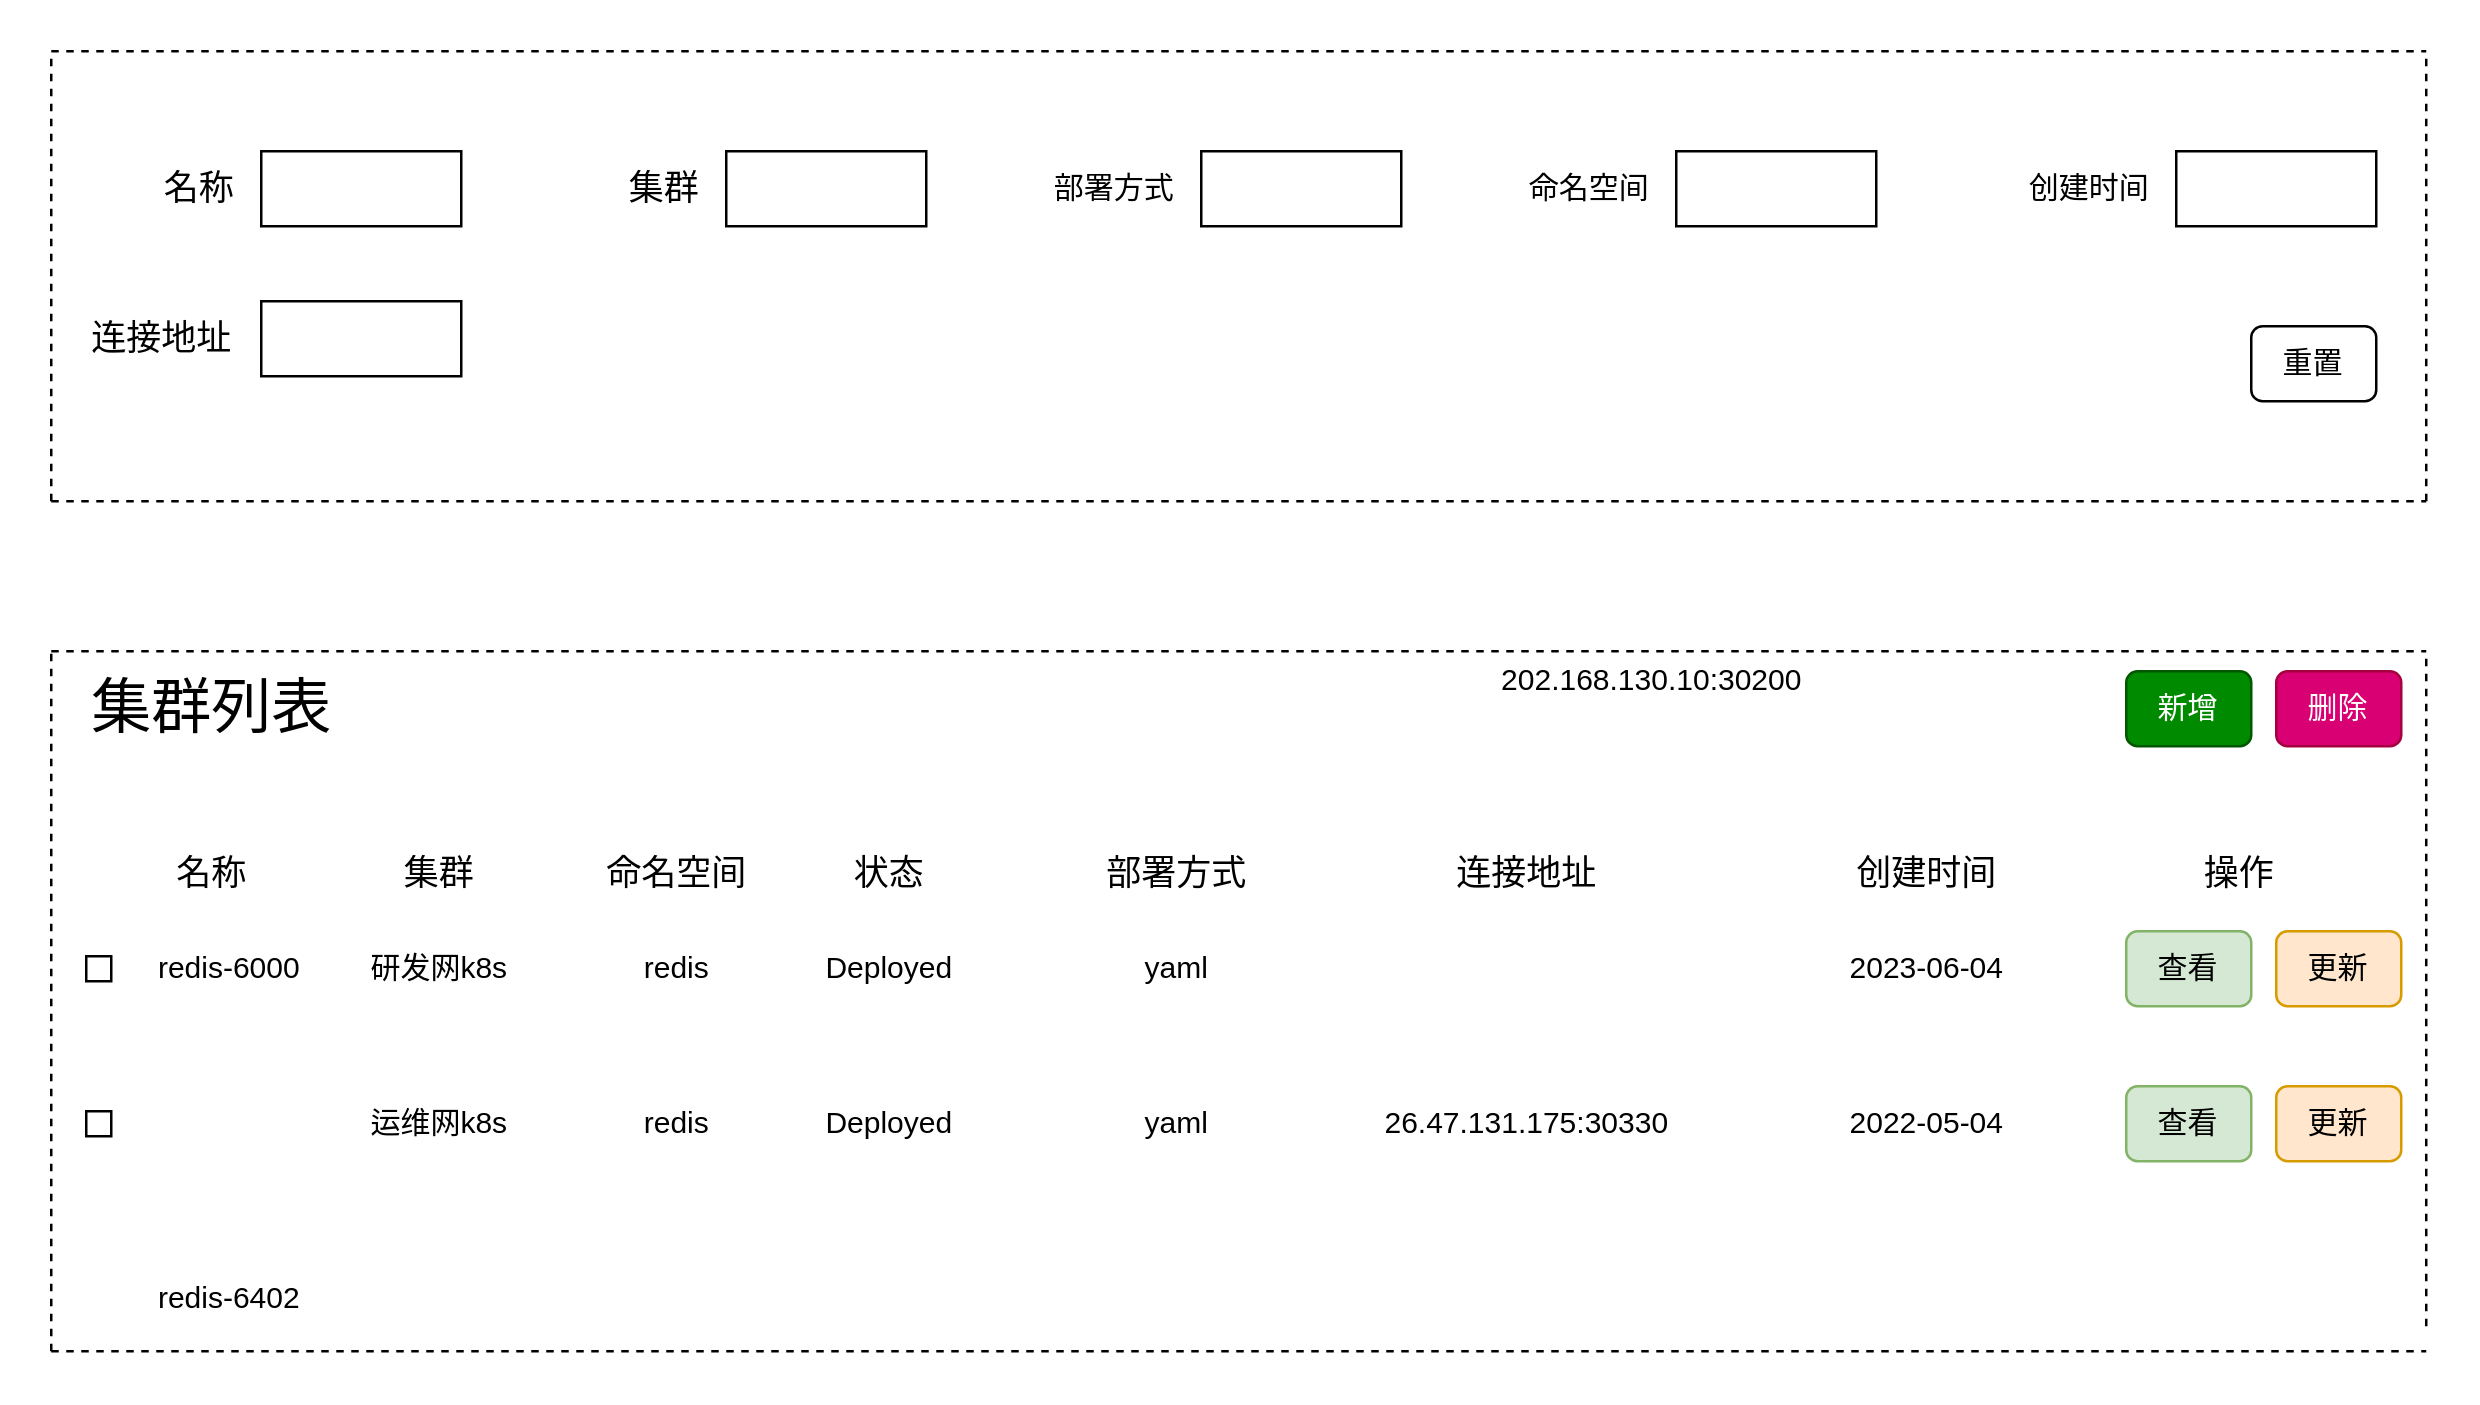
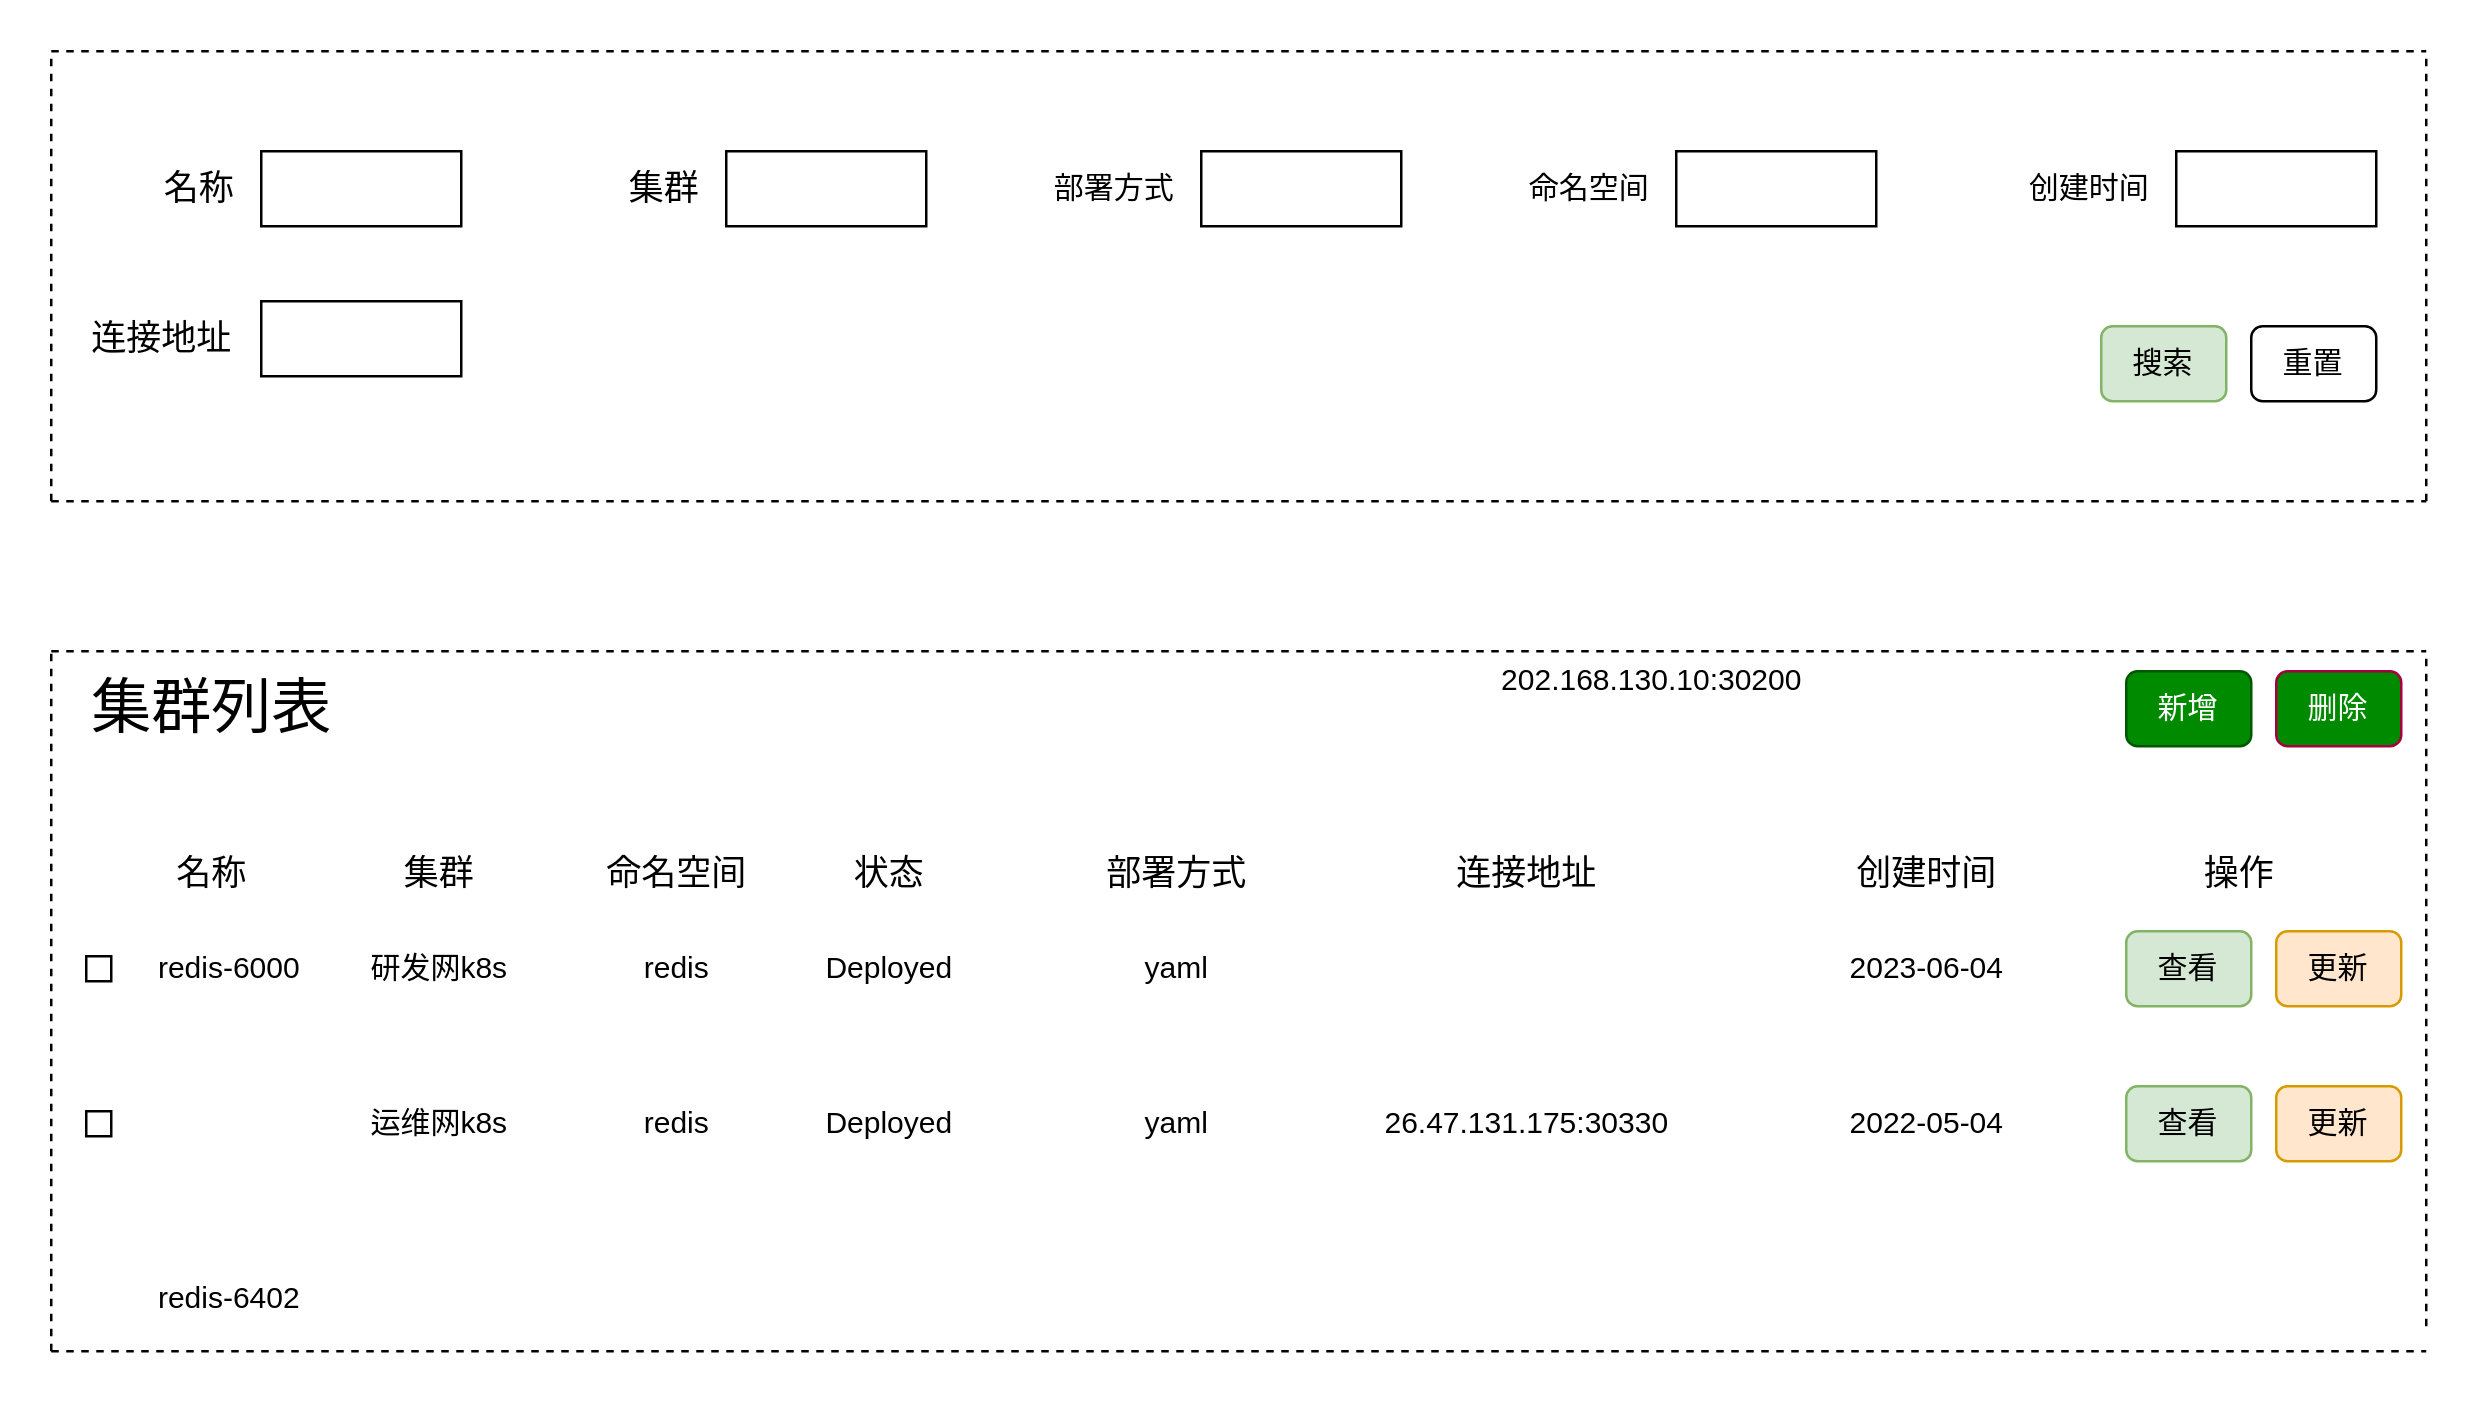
node "搜索": added
node "删除": fillcolor #d80073 -> #008a00
